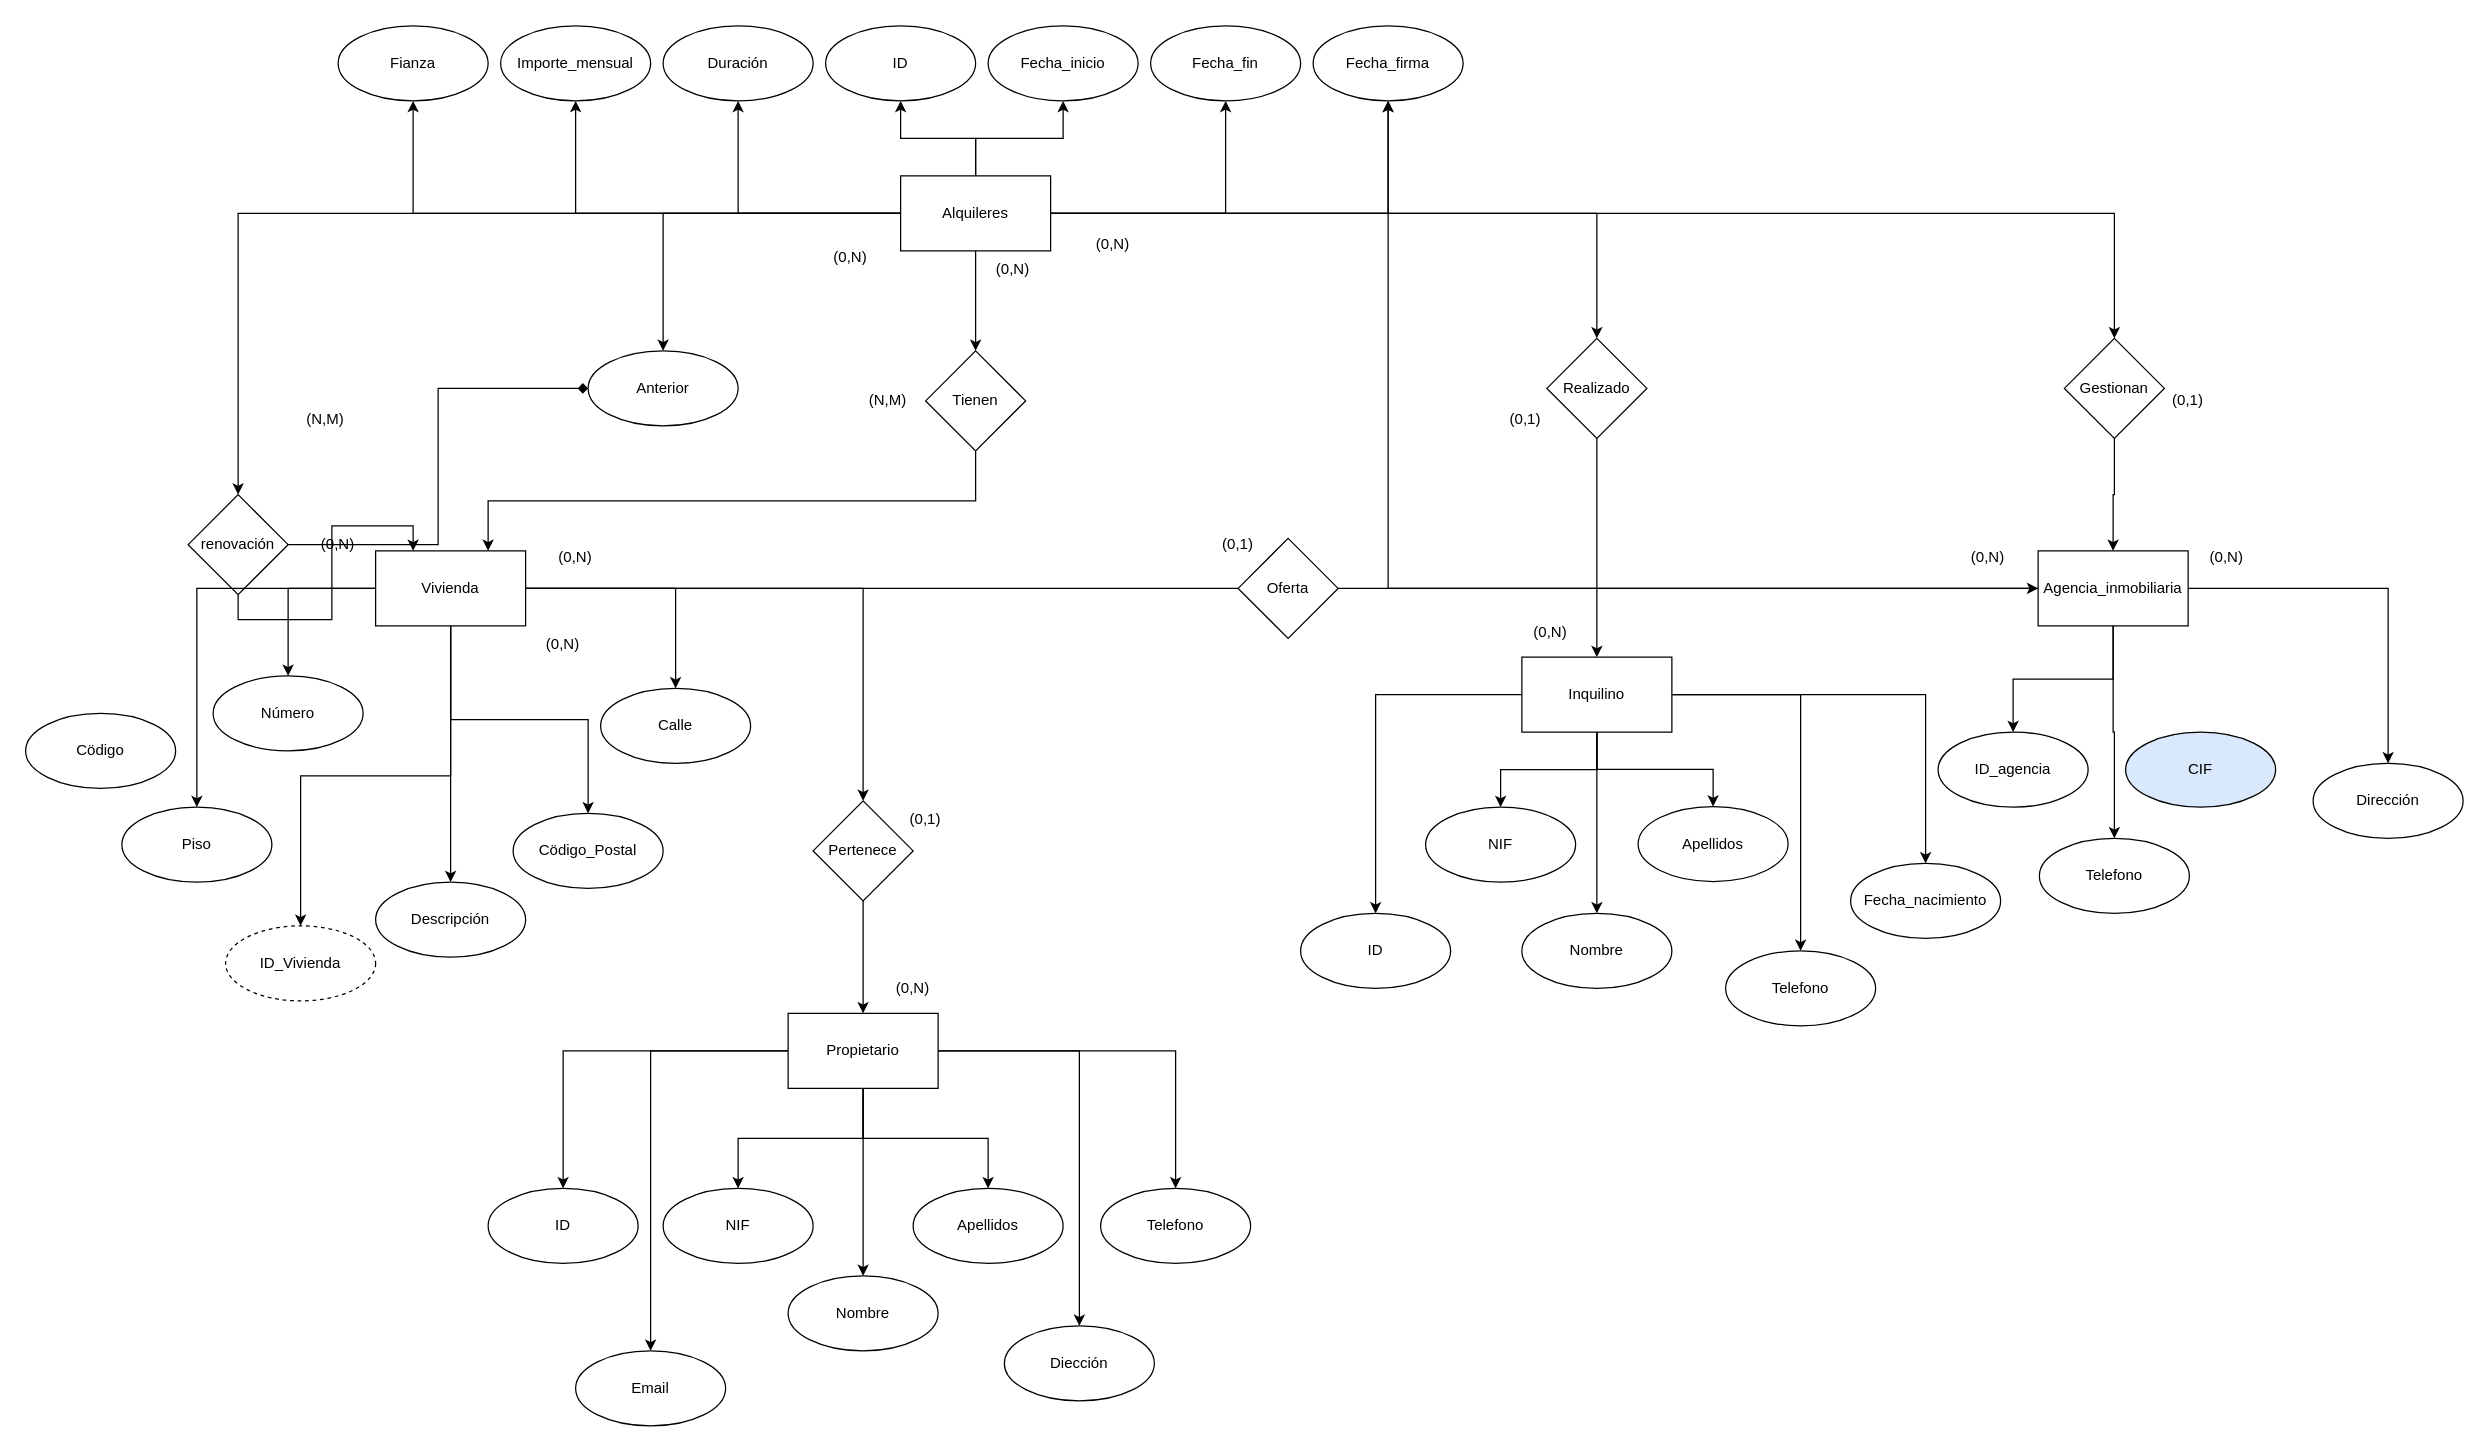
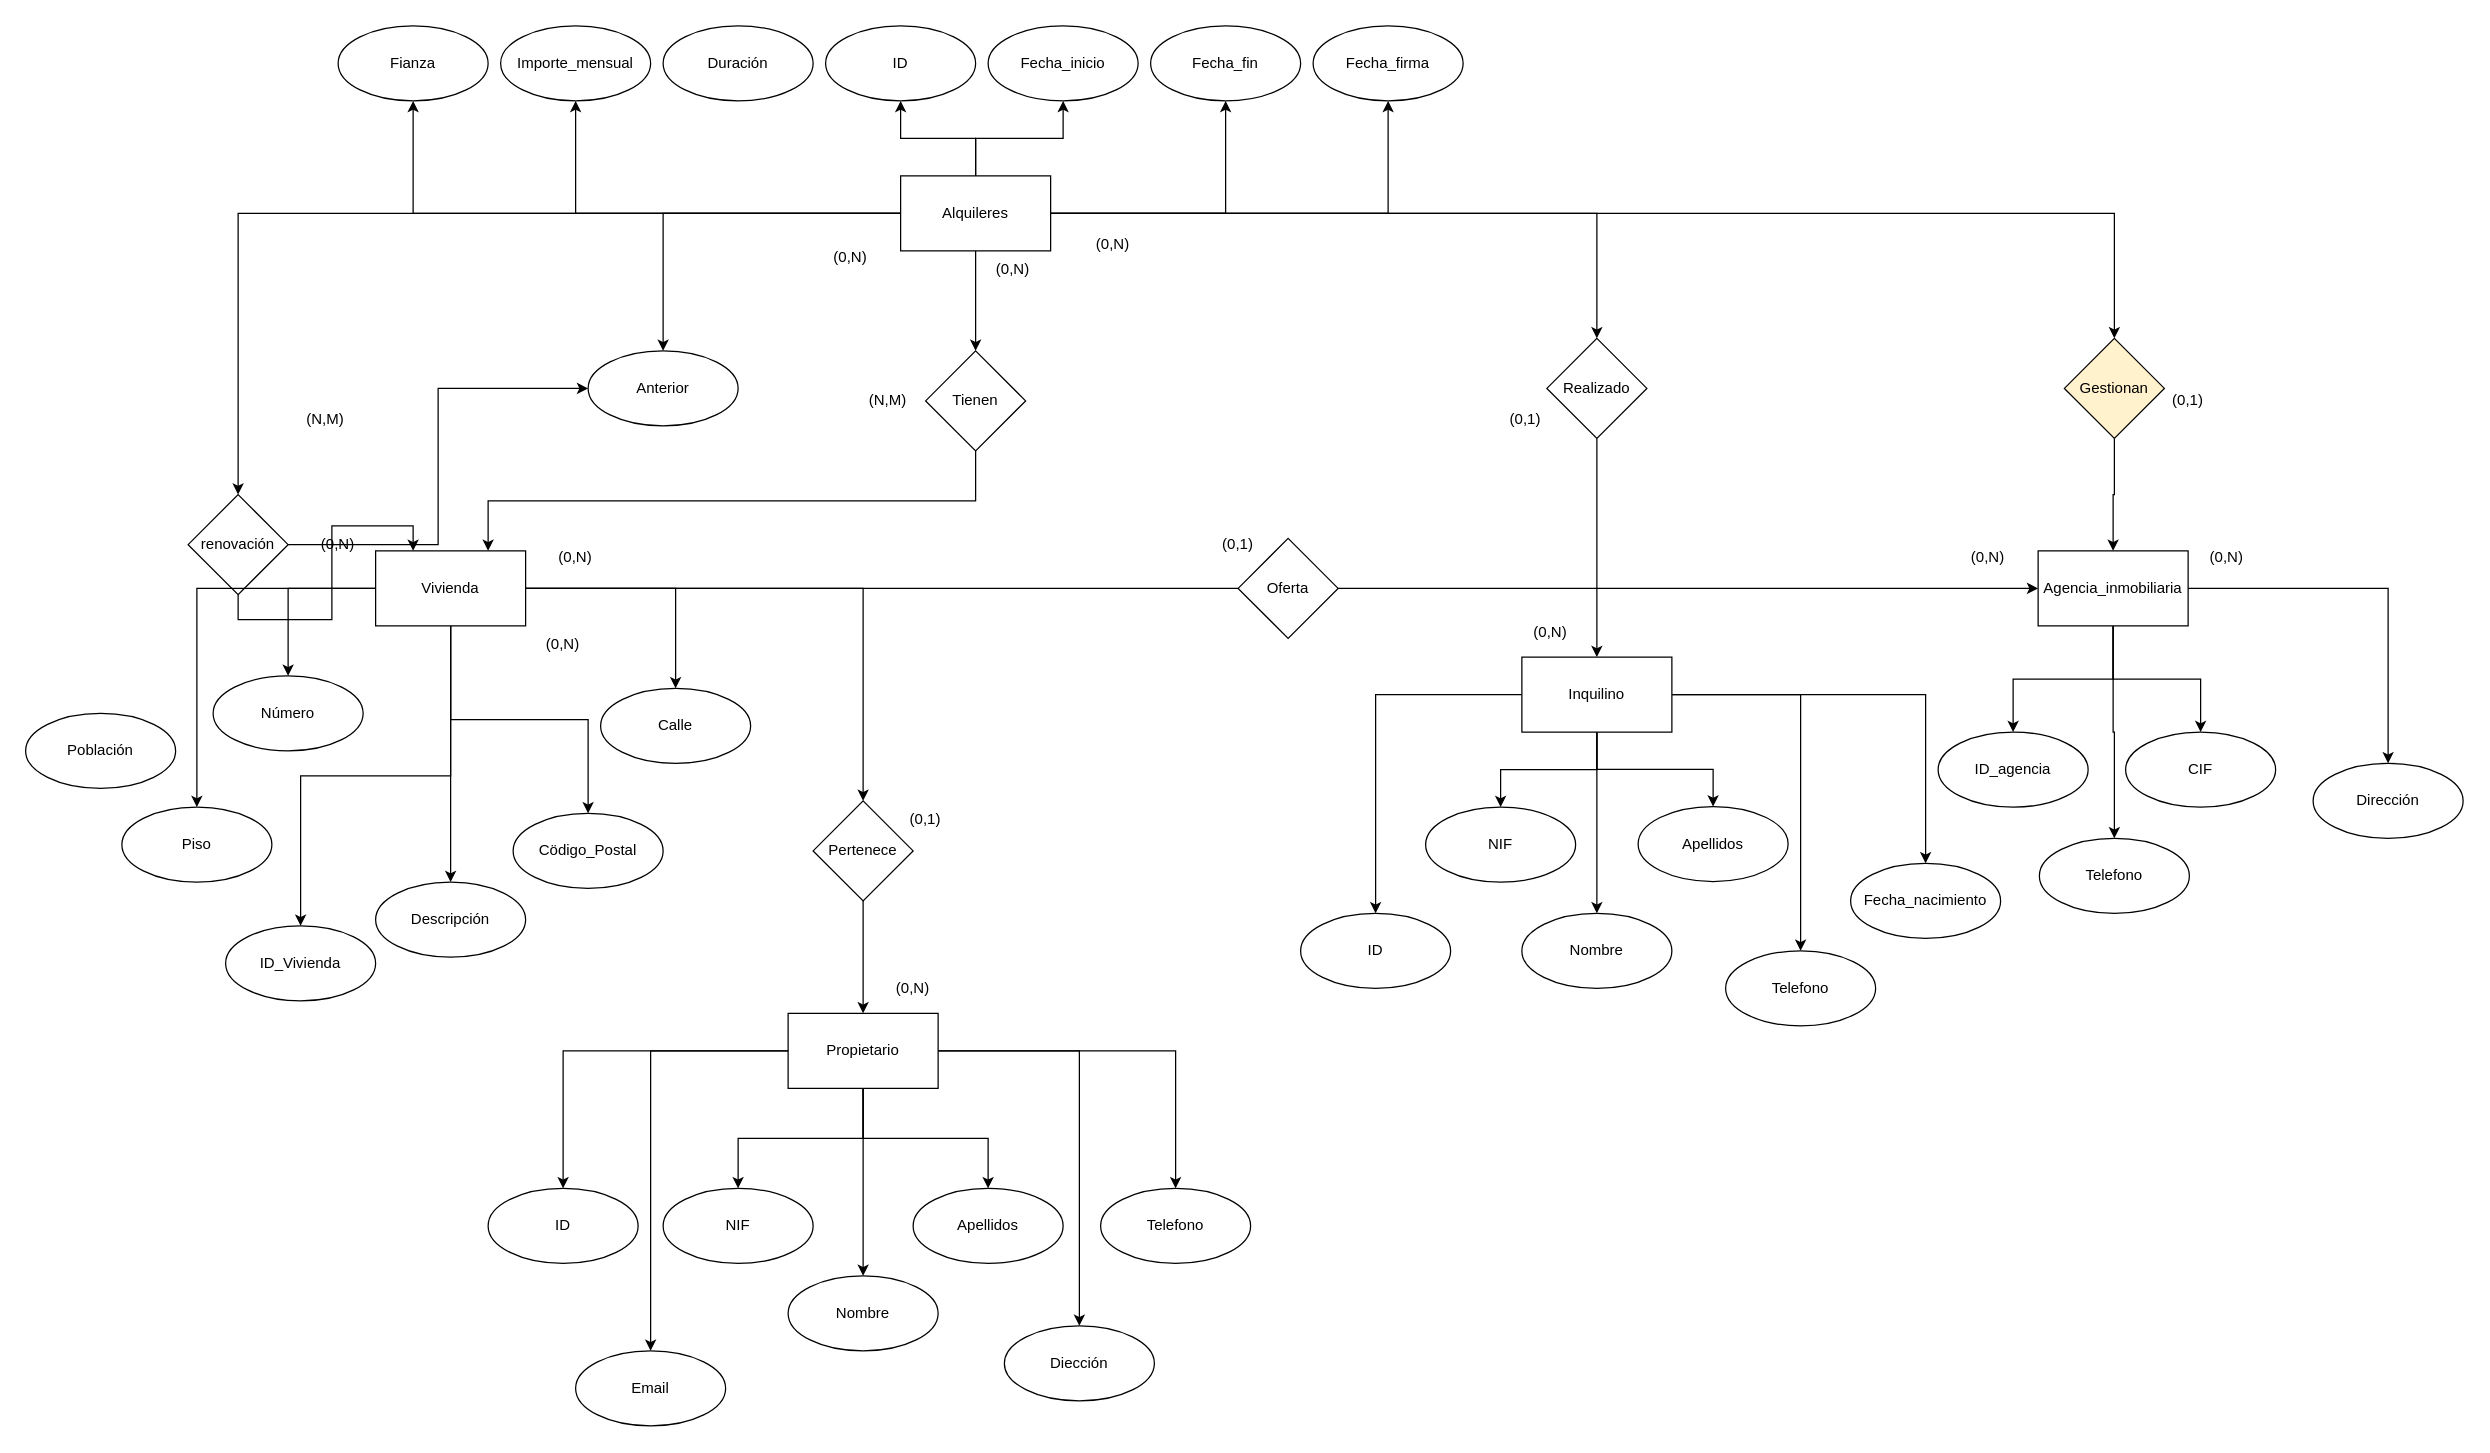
edge "Alquileres" -> "Duración": removed
edge "renovación" -> "Anterior": arrowhead diamond -> classic
node "Gestionan": fillcolor #ffffff -> #fff2cc
edge "Agencia_inmobiliaria" -> "Fecha_firma": now "Agencia_inmobiliaria" -> "CIF"
node "Cödigo": label "Cödigo" -> "Población"
node "CIF": fillcolor #dae8fc -> #ffffff
node "ID_Vivienda": style dashed -> solid
